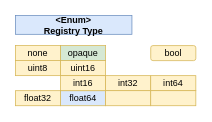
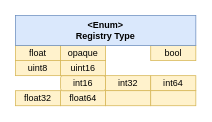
node "<Enum> Registry Type": size 116x19 -> 180x30
node "none": label "none" -> "float"
node "opaque": fillcolor #d5e8d4 -> #fff2cc
node "bool": shape rounded rectangle -> rectangle
node "int16": shape rectangle -> rounded rectangle
node "float64": fillcolor #dae8fc -> #fff2cc
